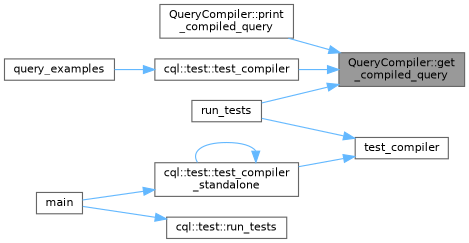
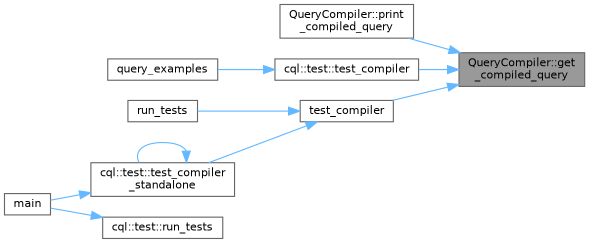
edge "run_tests" -> "QueryCompiler::get _compiled_query": now "test_compiler" -> "QueryCompiler::get _compiled_query"
